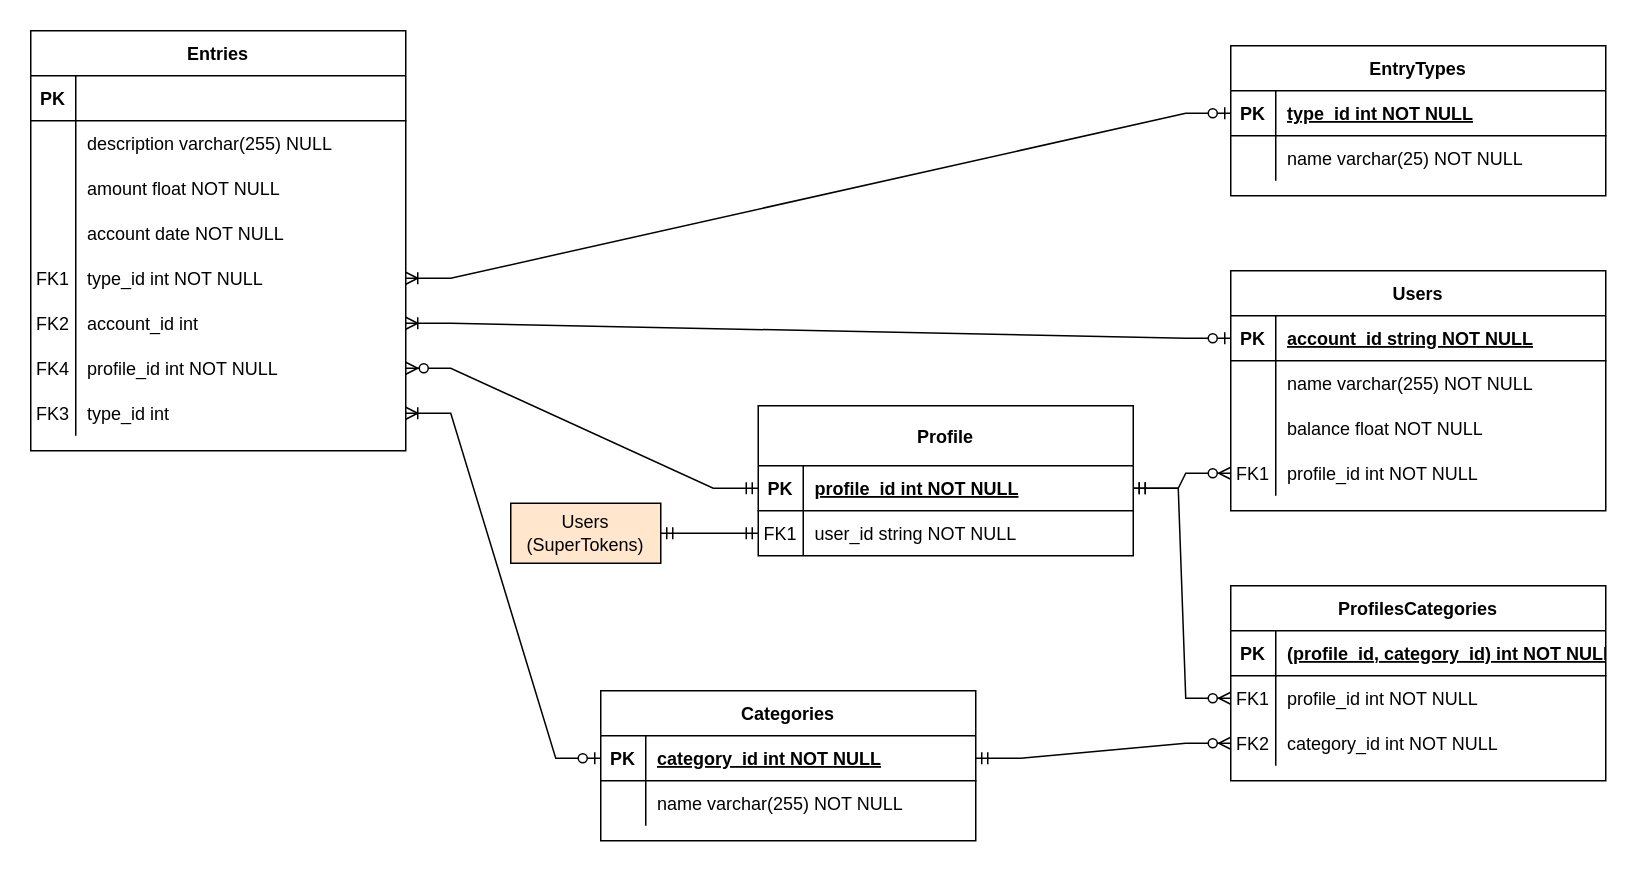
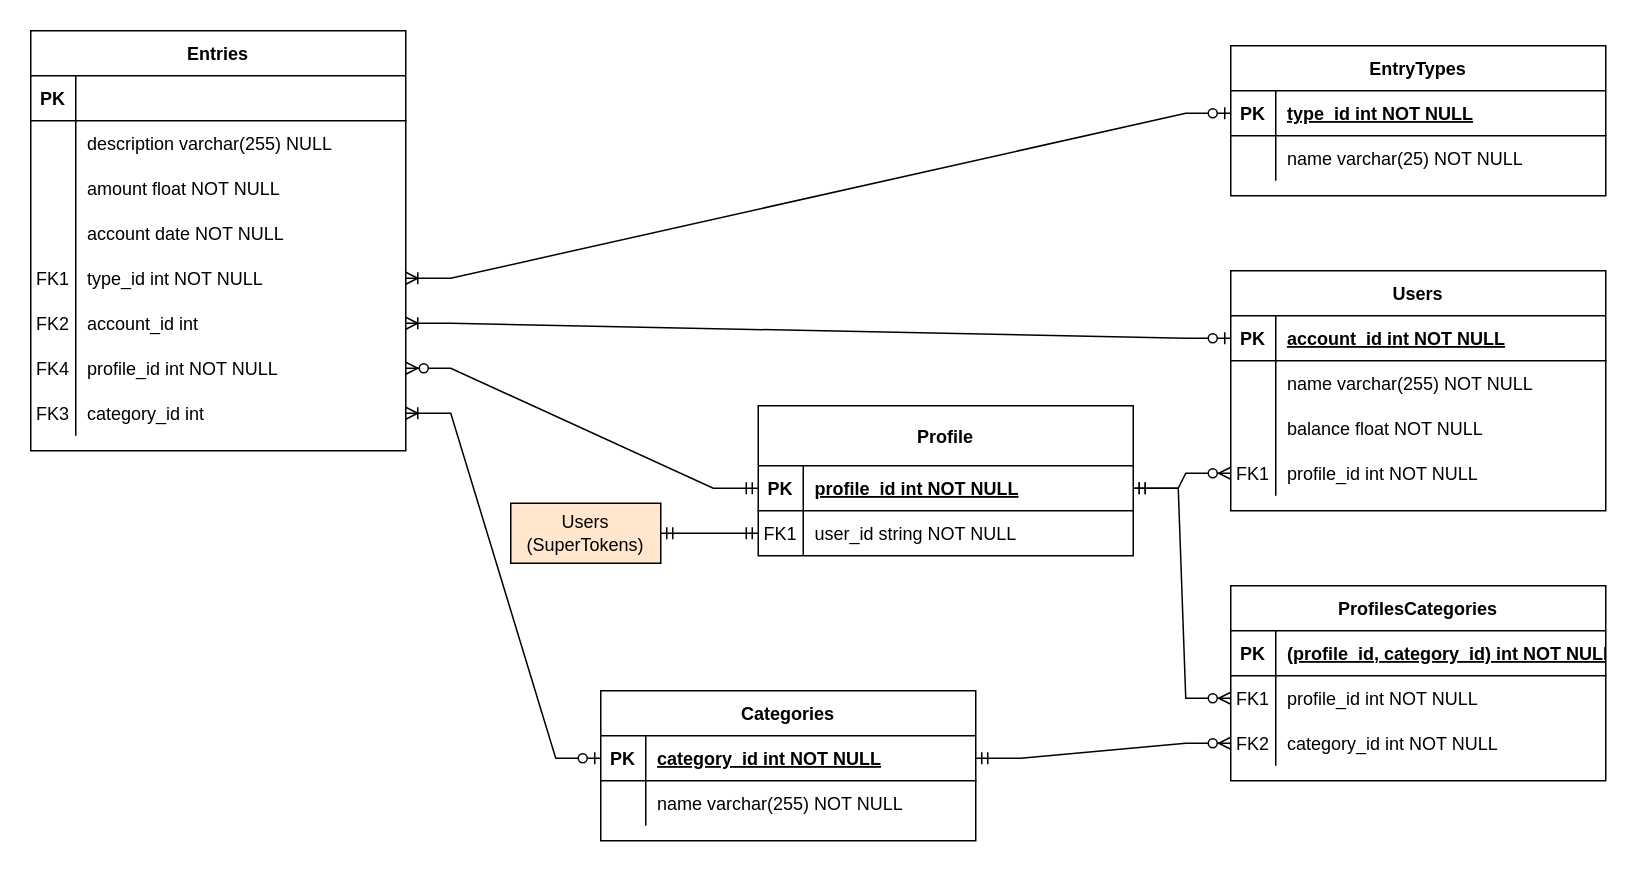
node "account_id string NOT NULL": label "account_id string NOT NULL" -> "account_id int NOT NULL"
node "type_id int": label "type_id int" -> "category_id int"
